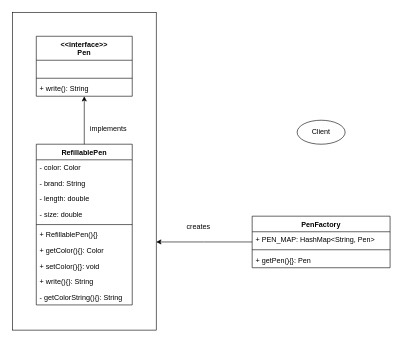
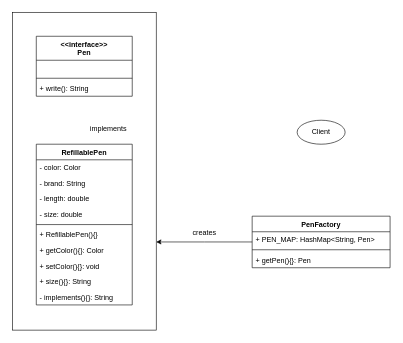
edge "RefillablePen" -> "+ write(): String": removed
node "creates": moved (198, 227) -> (204, 233)
node "+ write(){}: String": label "+ write(){}: String" -> "+ size(){}: String"
node "- getColorString(){}: String": label "- getColorString(){}: String" -> "- implements(){}: String"
